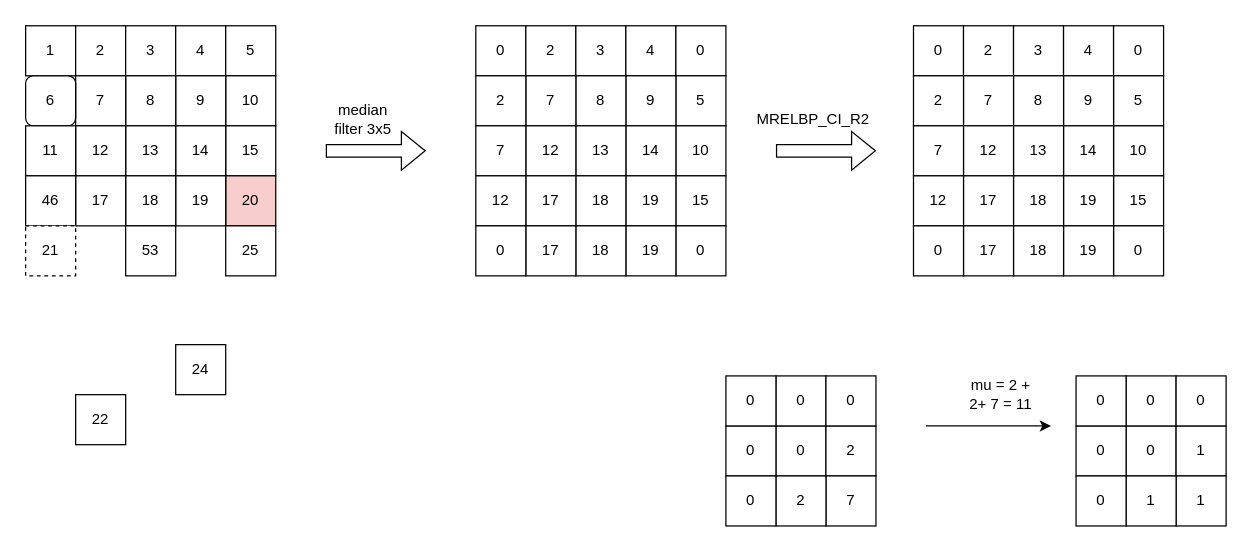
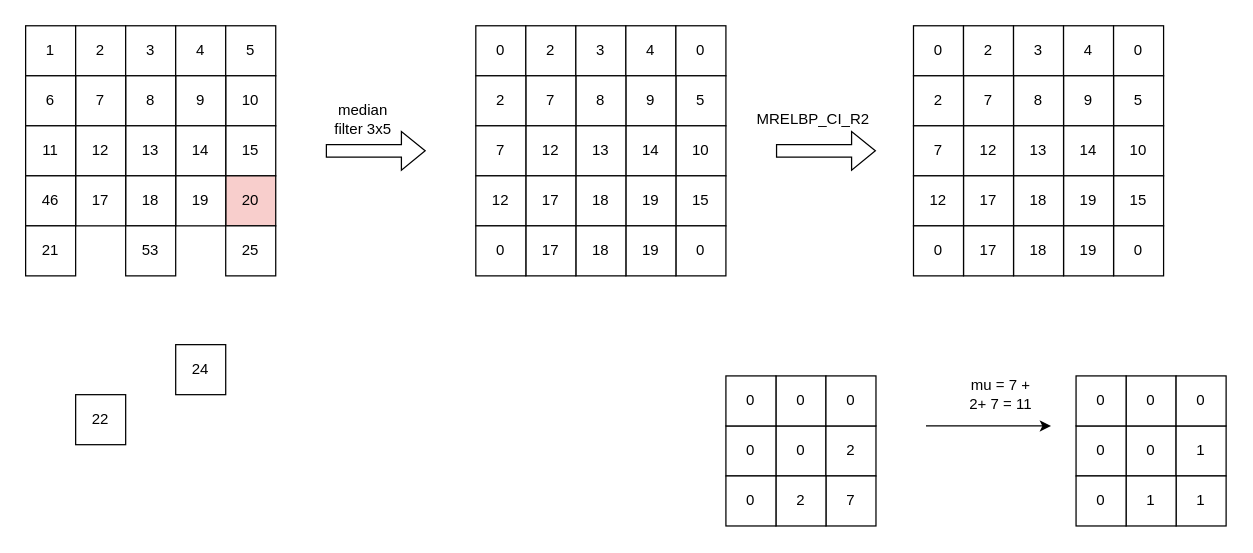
node "6": shape rounded rectangle -> rectangle
node "21": style dashed -> solid
node "mu = 2 + 2+ 7 = 11": label "mu = 2 + 2+ 7 = 11" -> "mu = 7 + 2+ 7 = 11"
